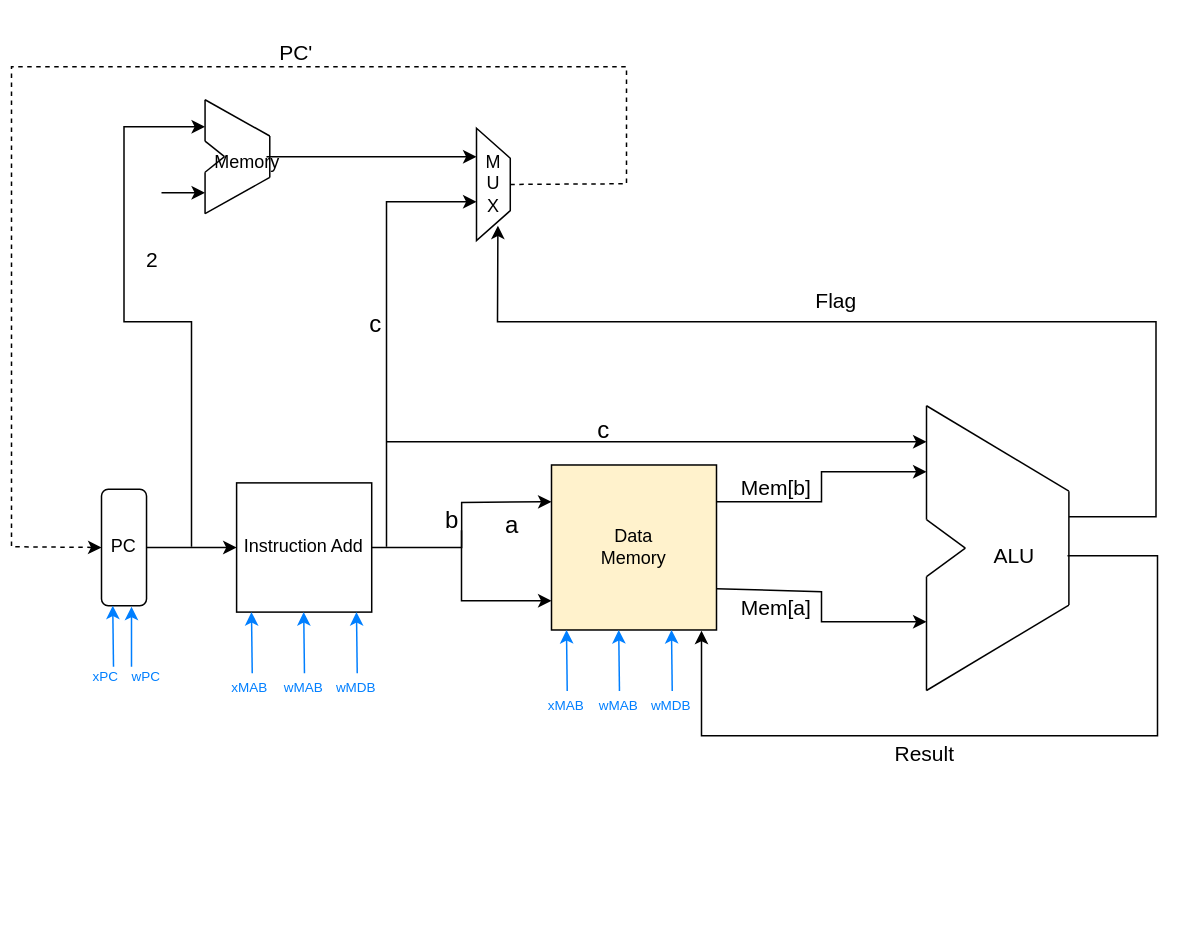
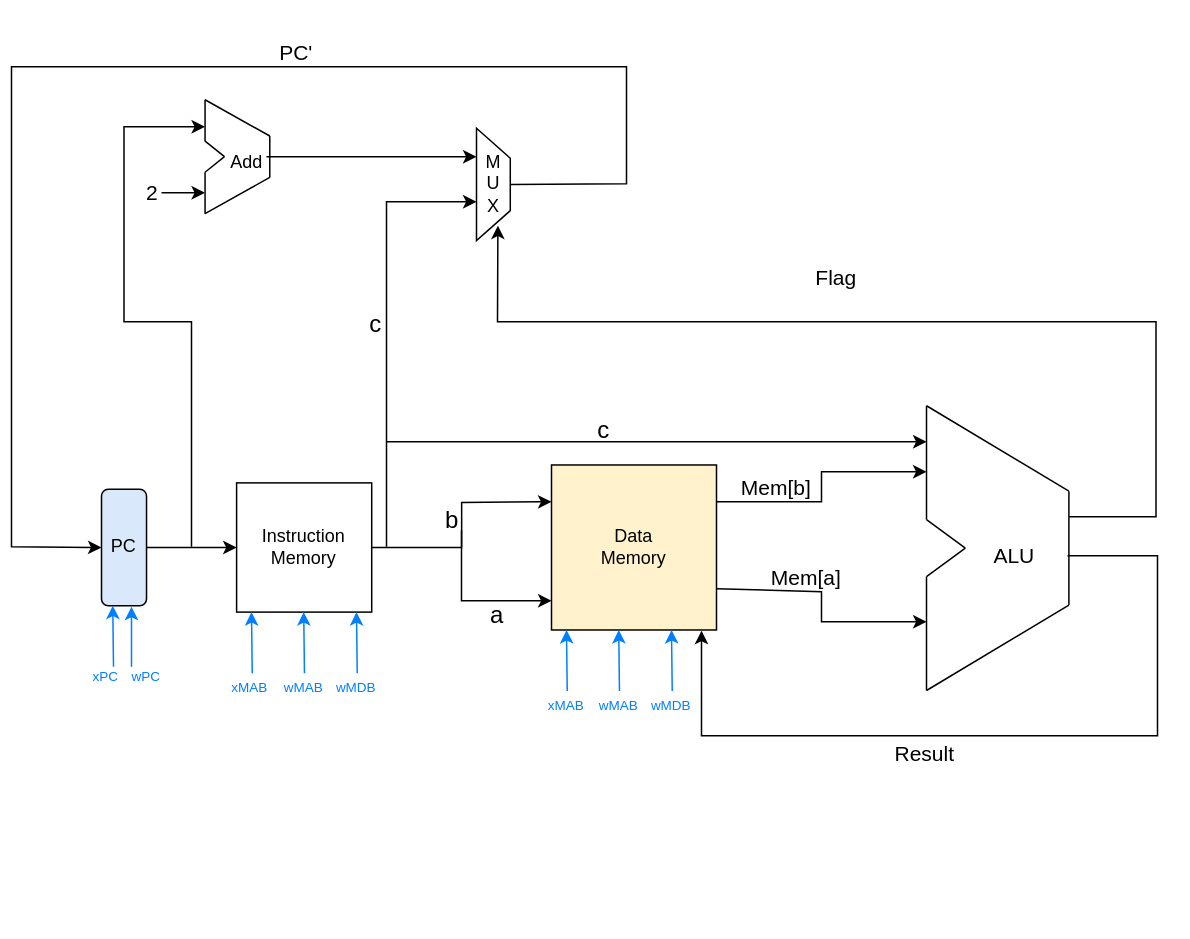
edge "M U X" -> "PC": style dashed -> solid
node "Memory": label "Memory" -> "Add"
node "2": moved (152, 260) -> (152, 193)
node "Flag": moved (836, 299) -> (836, 277)
node "a": moved (512, 525) -> (497, 615)
node "PC": fillcolor #ffffff -> #dae8fc
node "Instruction Add": label "Instruction Add" -> "Instruction Memory"
node "Mem[a]": moved (776, 607) -> (806, 577)
